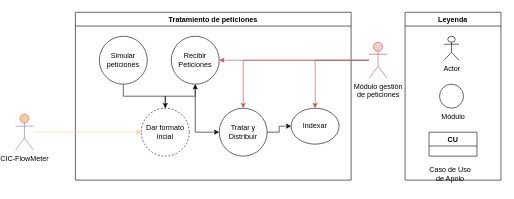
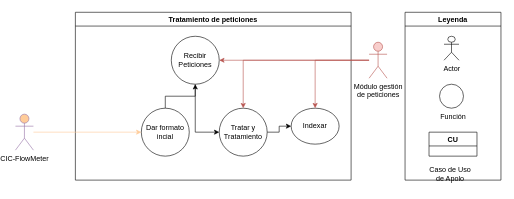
node "Simular peticiones": removed
edge "Simular peticiones" -> "Dar formato incial": removed
node "Módulo": label "Módulo" -> "Función"
node "Dar formato incial": style dashed -> solid
node "Tratar y Distribuir": label "Tratar y Distribuir" -> "Tratar y Tratamiento"
